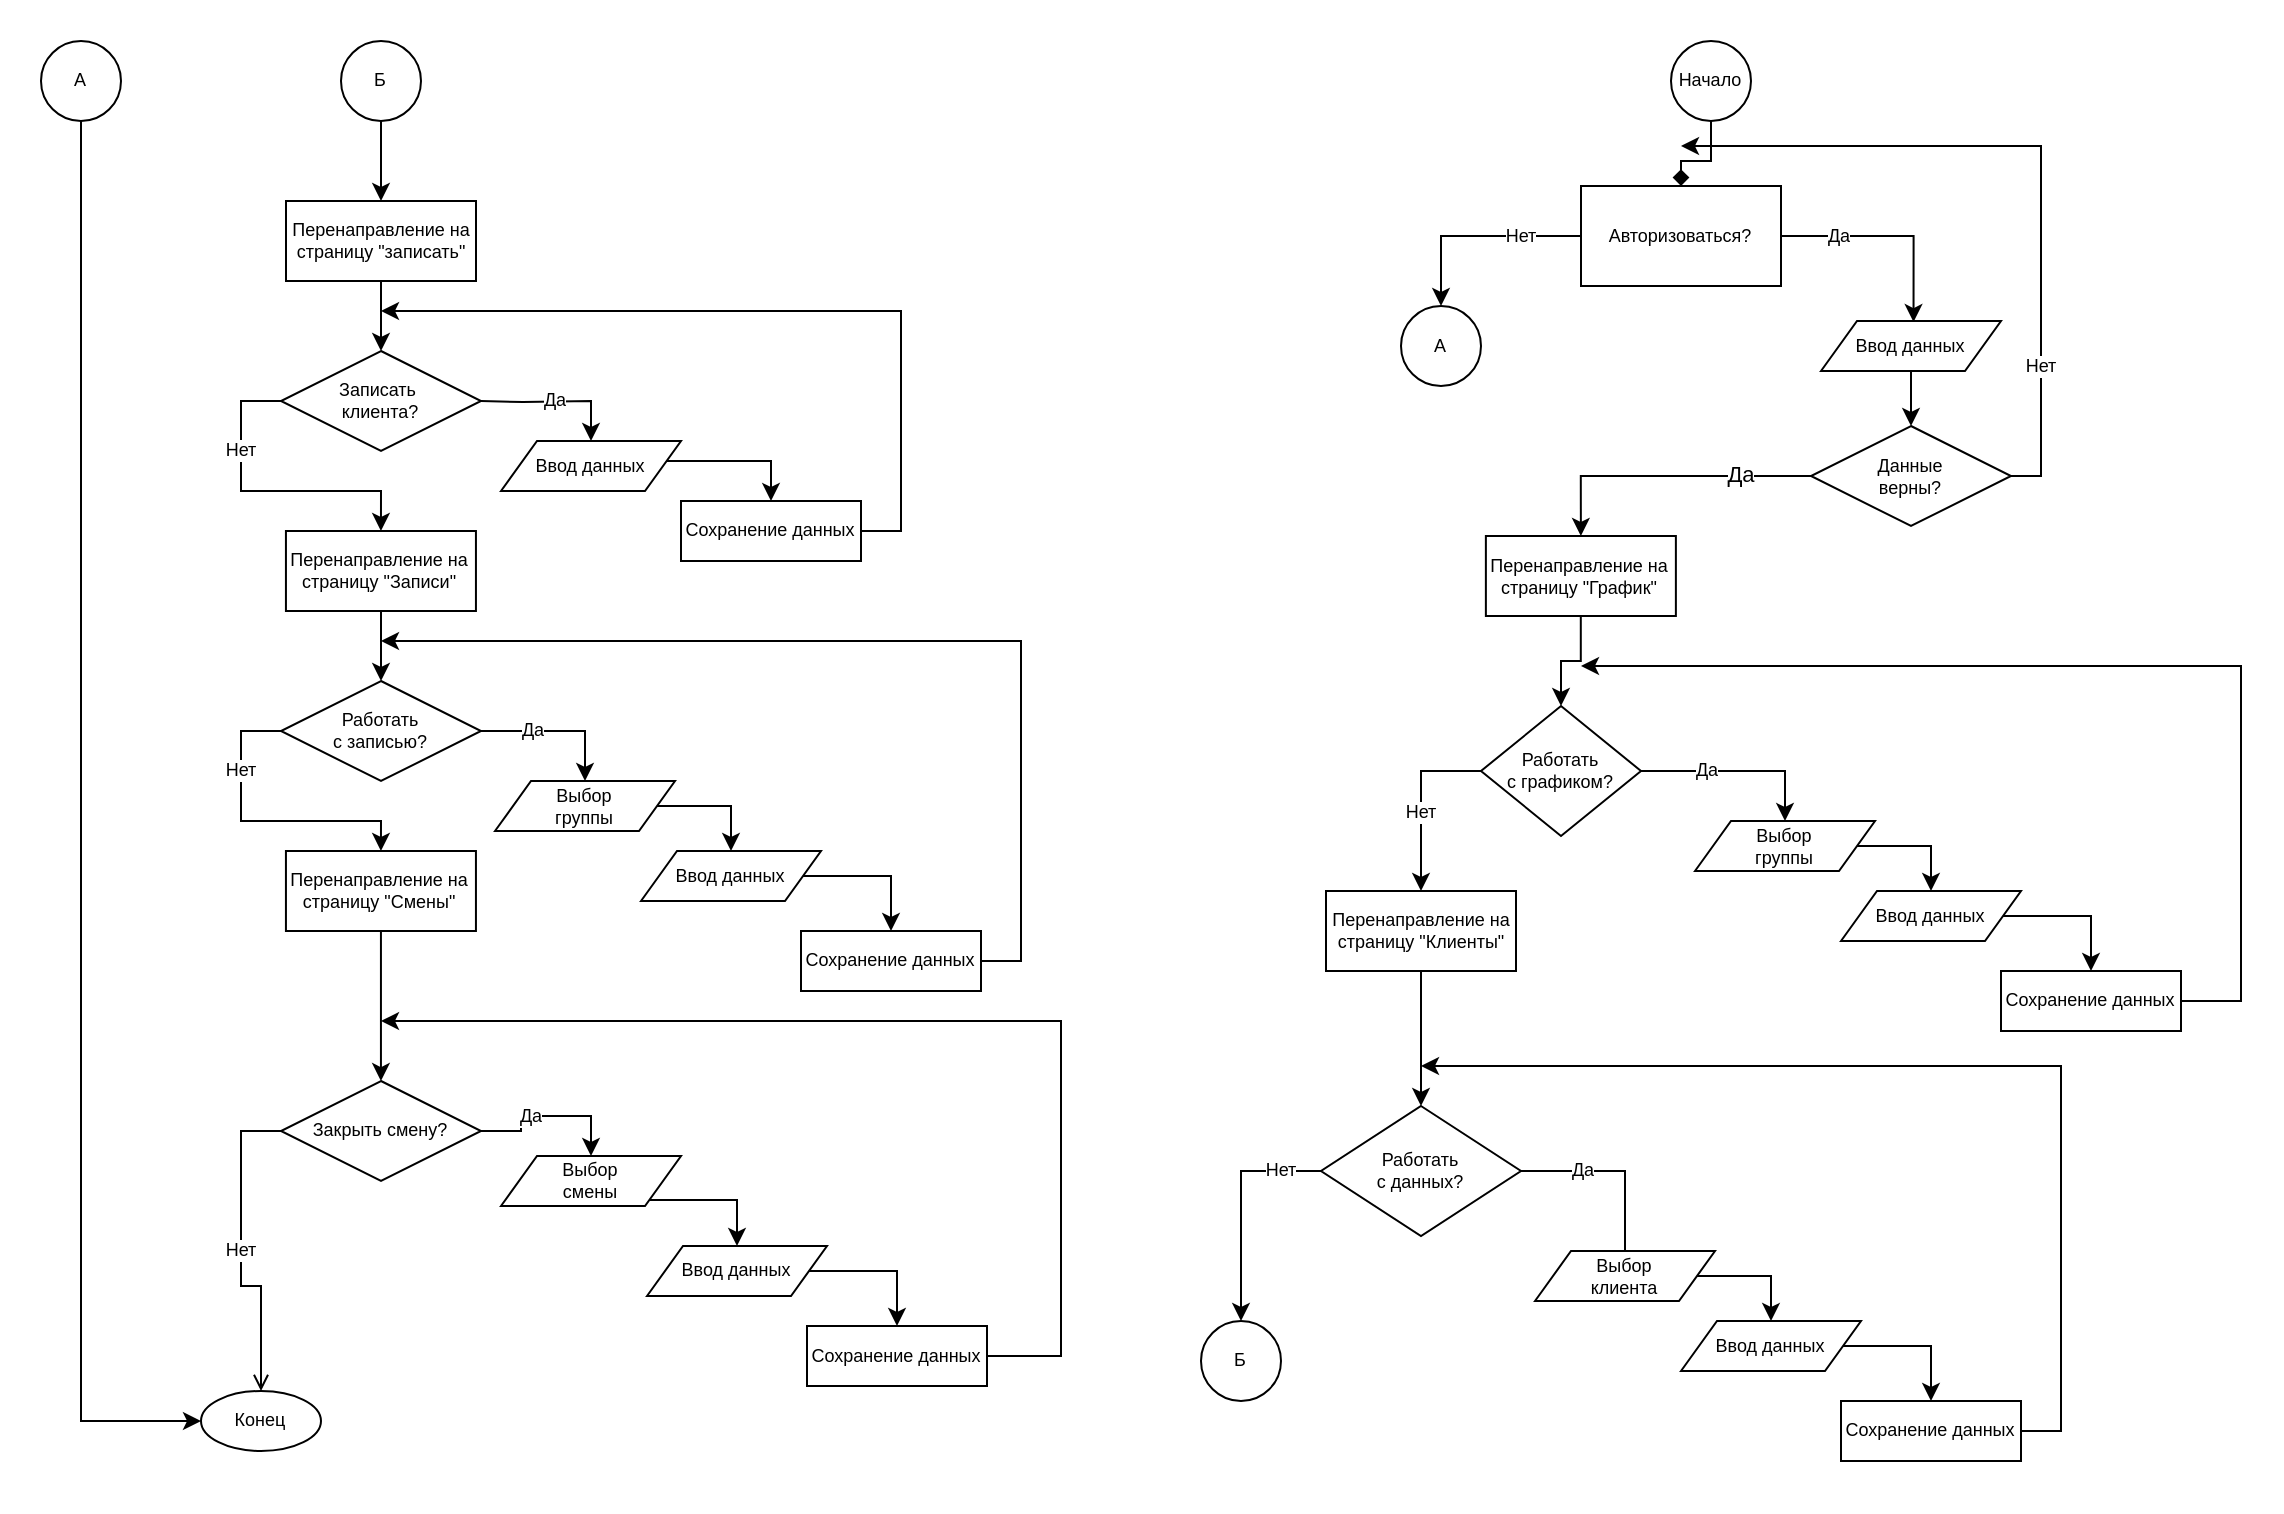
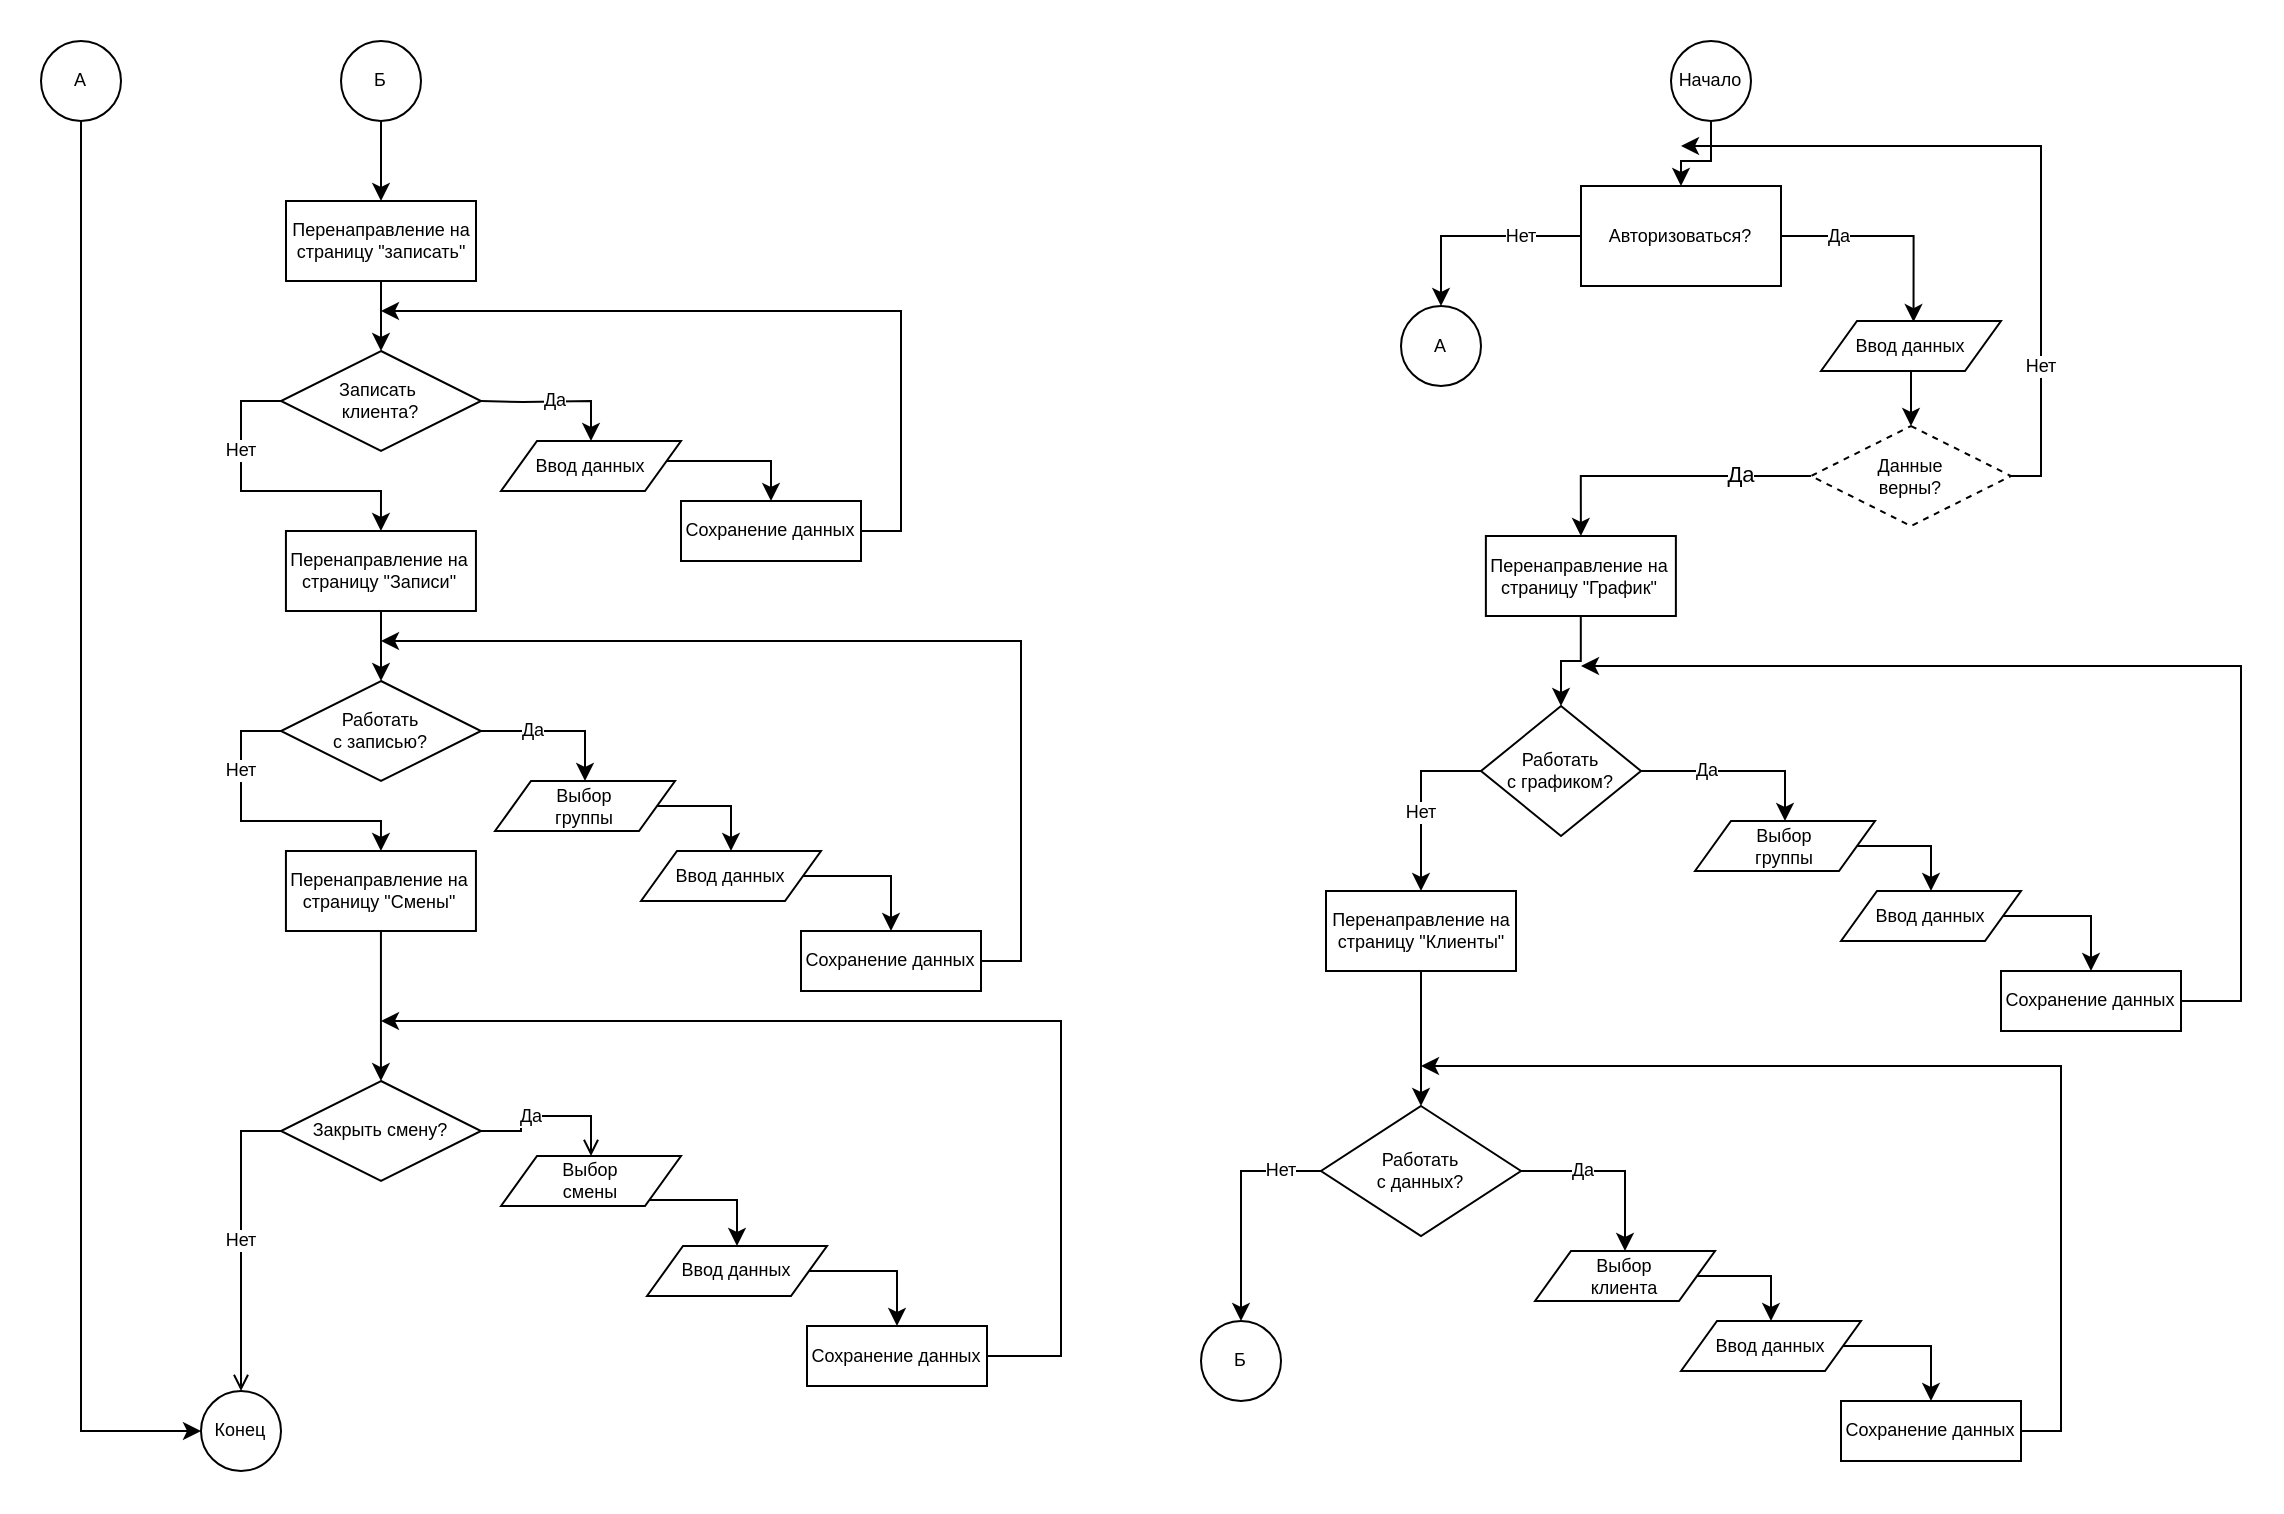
edge "Начало" -> "Авторизоваться?": arrowhead diamond -> classic
node "Данные верны?": style solid -> dashed
edge "Закрыть смену?" -> "Выбор смены": arrowhead classic -> open
edge "Работать с данных?" -- "Выбор клиента": arrowhead none -> classic
node "Конец": size 120x60 -> 80x80
